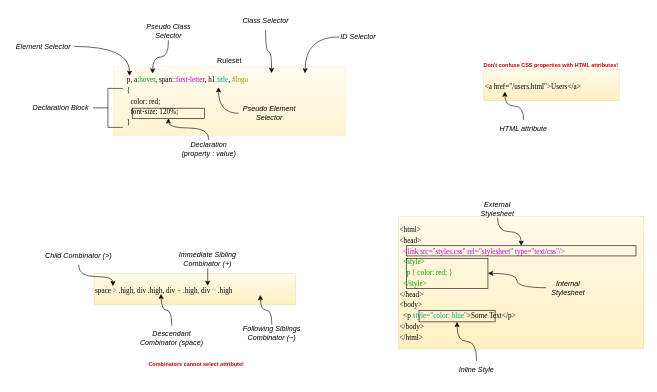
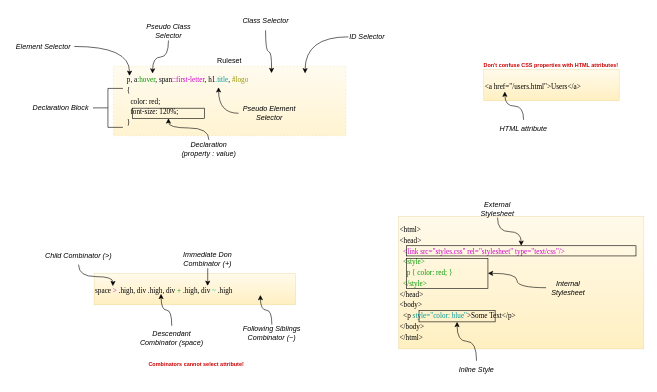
node "ID Selector": moved (358, 37) -> (367, 37)
node "Immediate Sibling Combinator (+)": label "Immediate Sibling Combinator (+)" -> "Immediate Don Combinator (+)"
